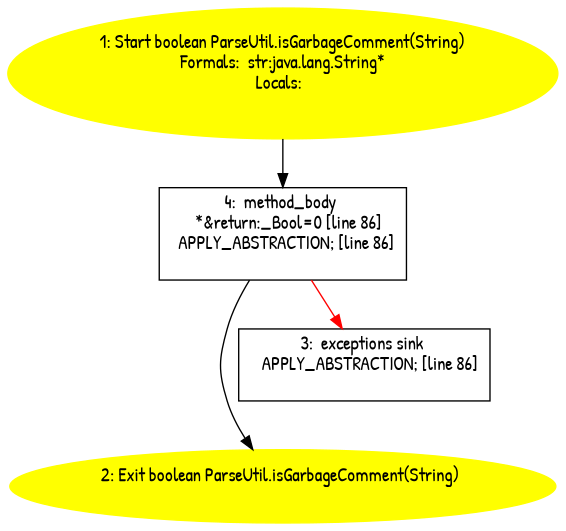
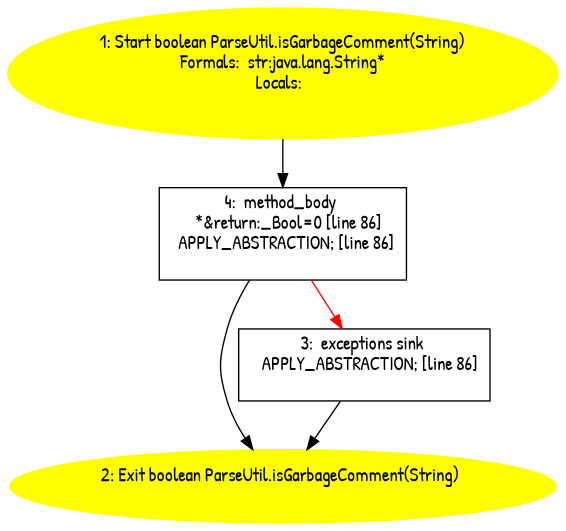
edge "3:  exceptions sink APPLY_ABSTRACTION; [line 86]" -> "2: Exit boolean ParseUtil.isGarbageComment(String)": added
